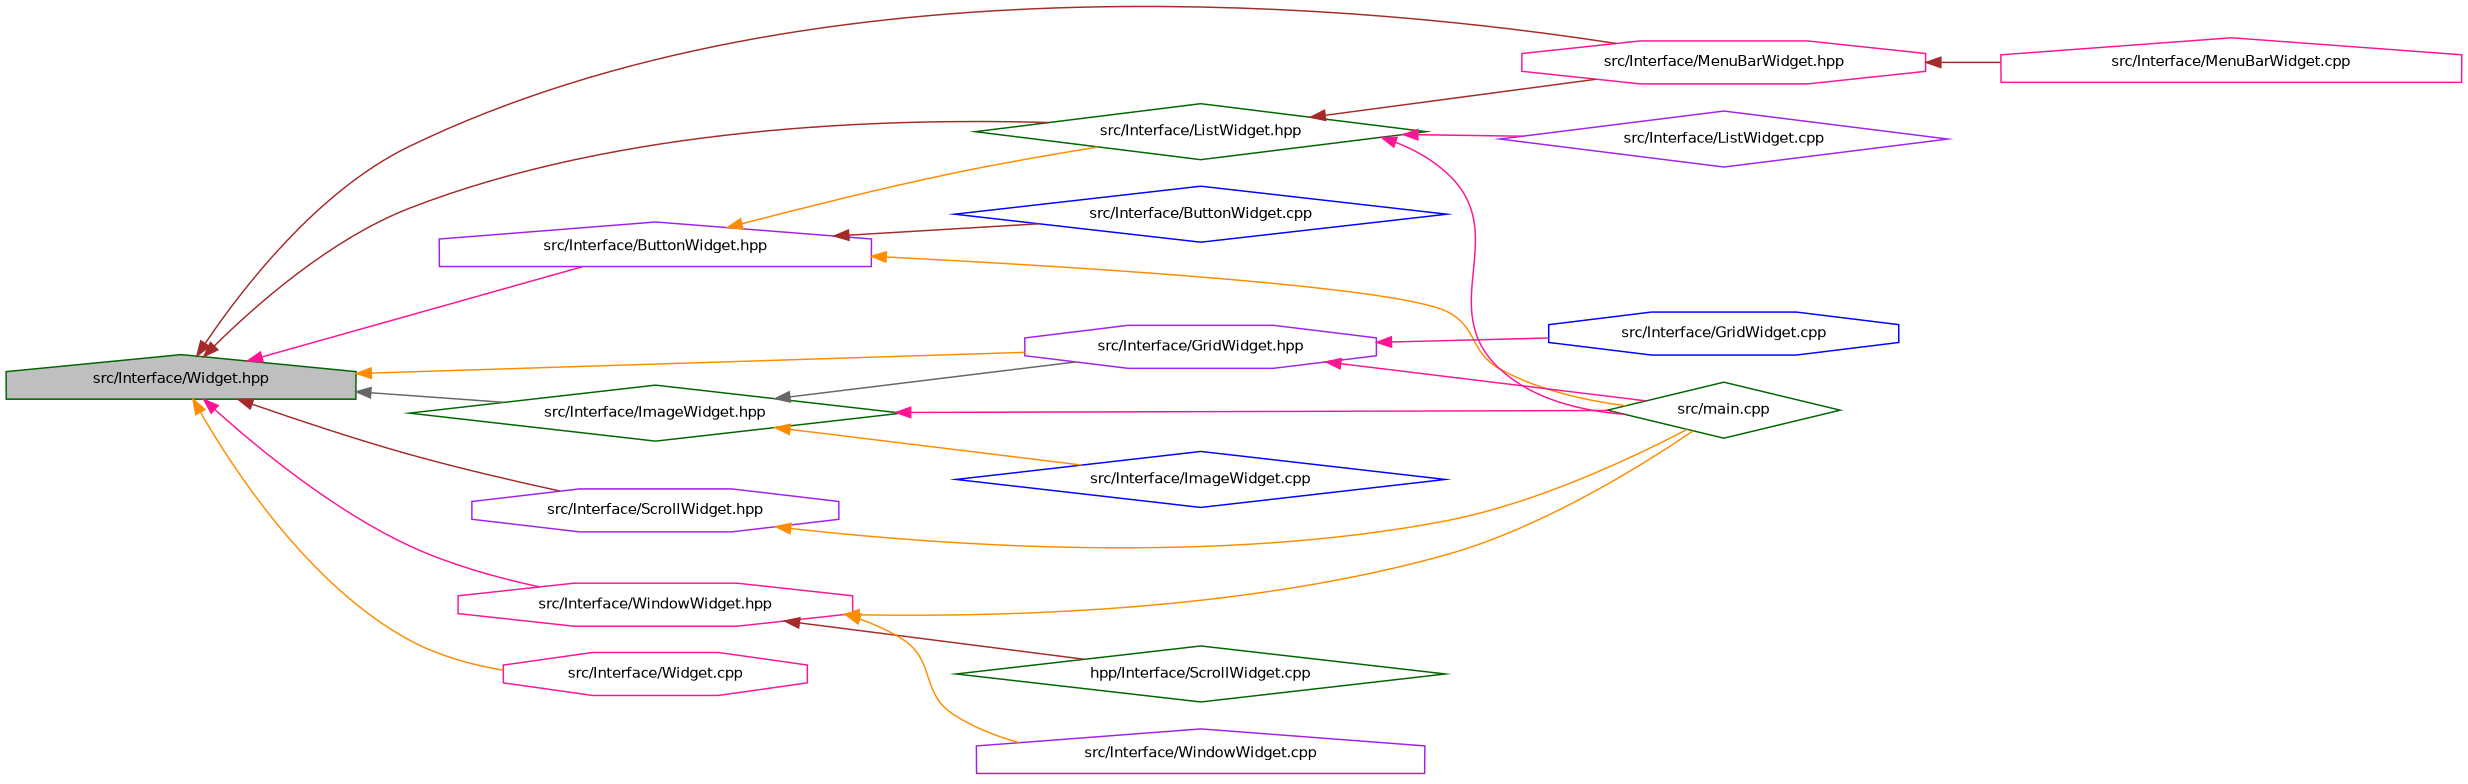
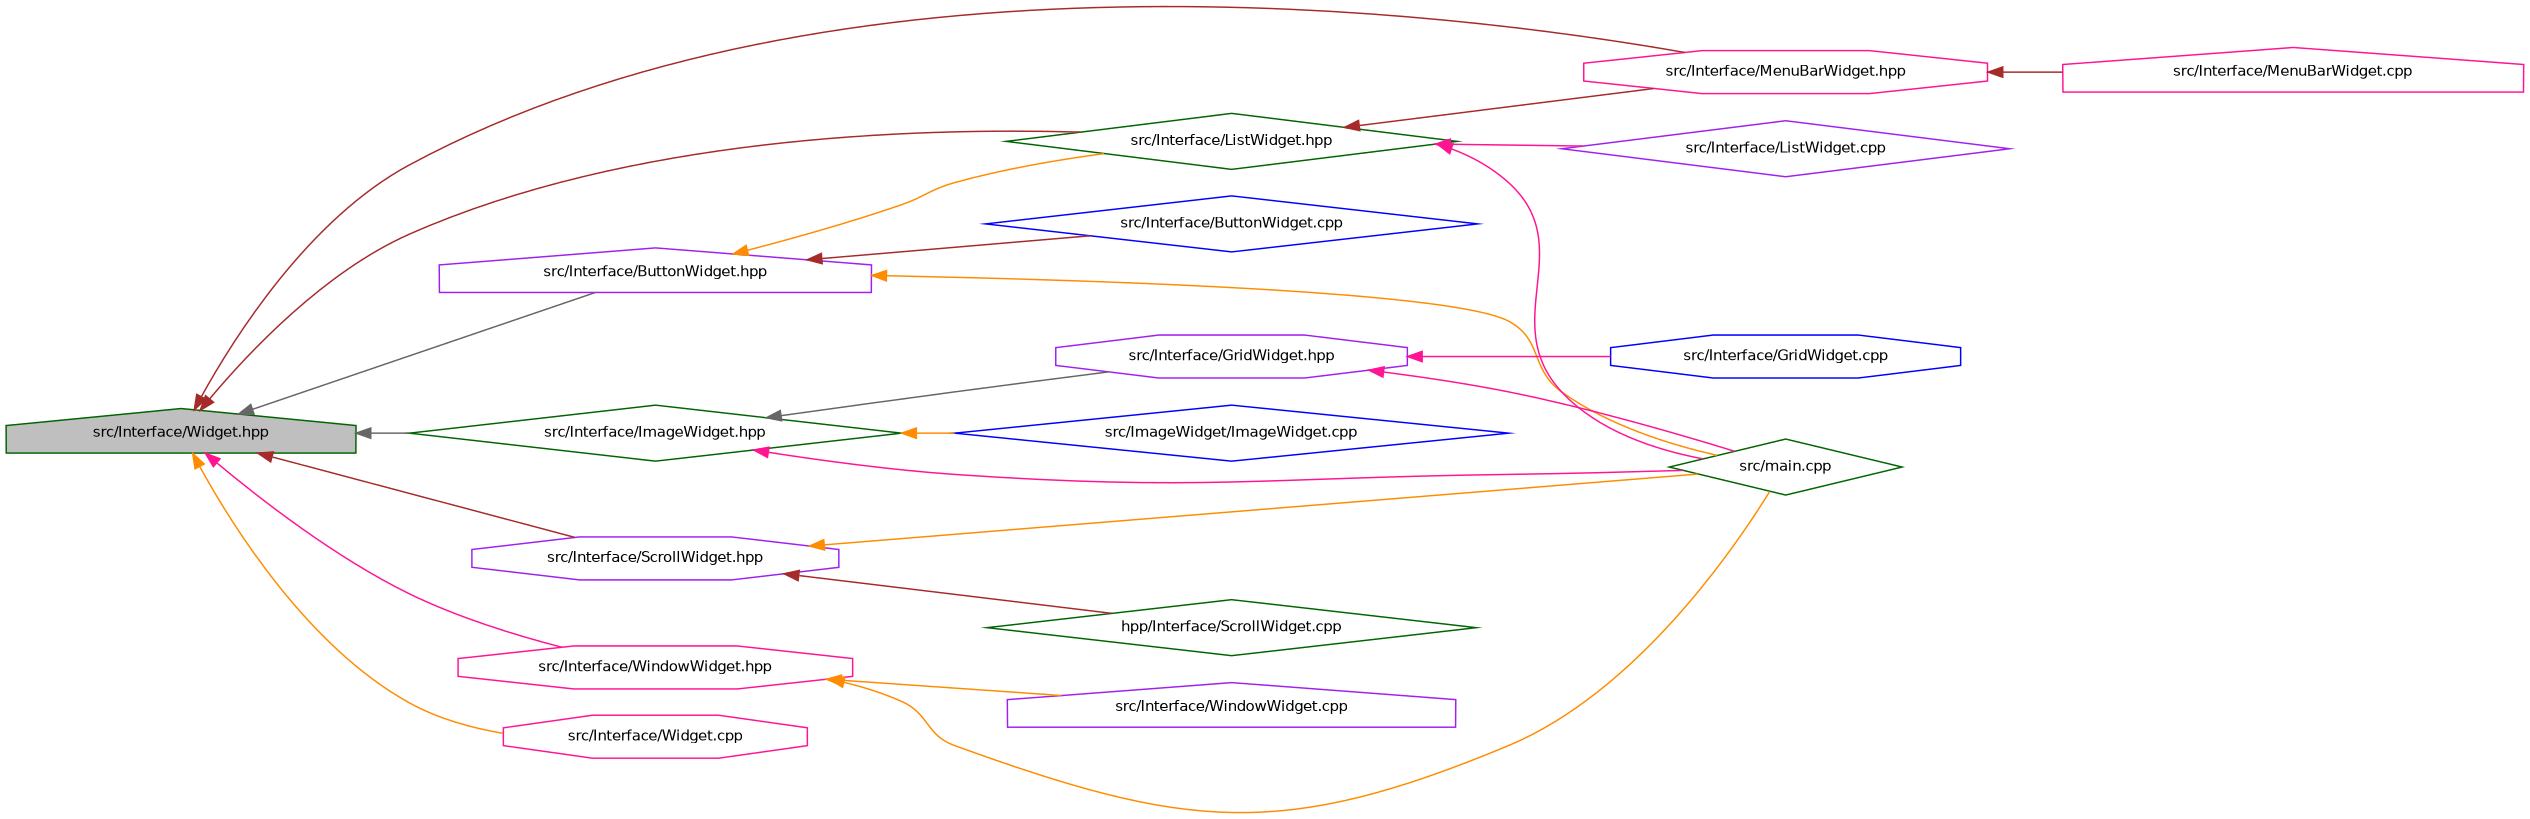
edge "src/Interface/ButtonWidget.hpp" -> "src/Interface/Widget.hpp": color deeppink -> gray40
edge "src/Interface/GridWidget.hpp" -> "src/Interface/Widget.hpp": removed
node "src/Interface/ImageWidget.cpp": label "src/Interface/ImageWidget.cpp" -> "src/ImageWidget/ImageWidget.cpp"
edge "hpp/Interface/ScrollWidget.cpp" -> "src/Interface/WindowWidget.hpp": now "hpp/Interface/ScrollWidget.cpp" -> "src/Interface/ScrollWidget.hpp"
